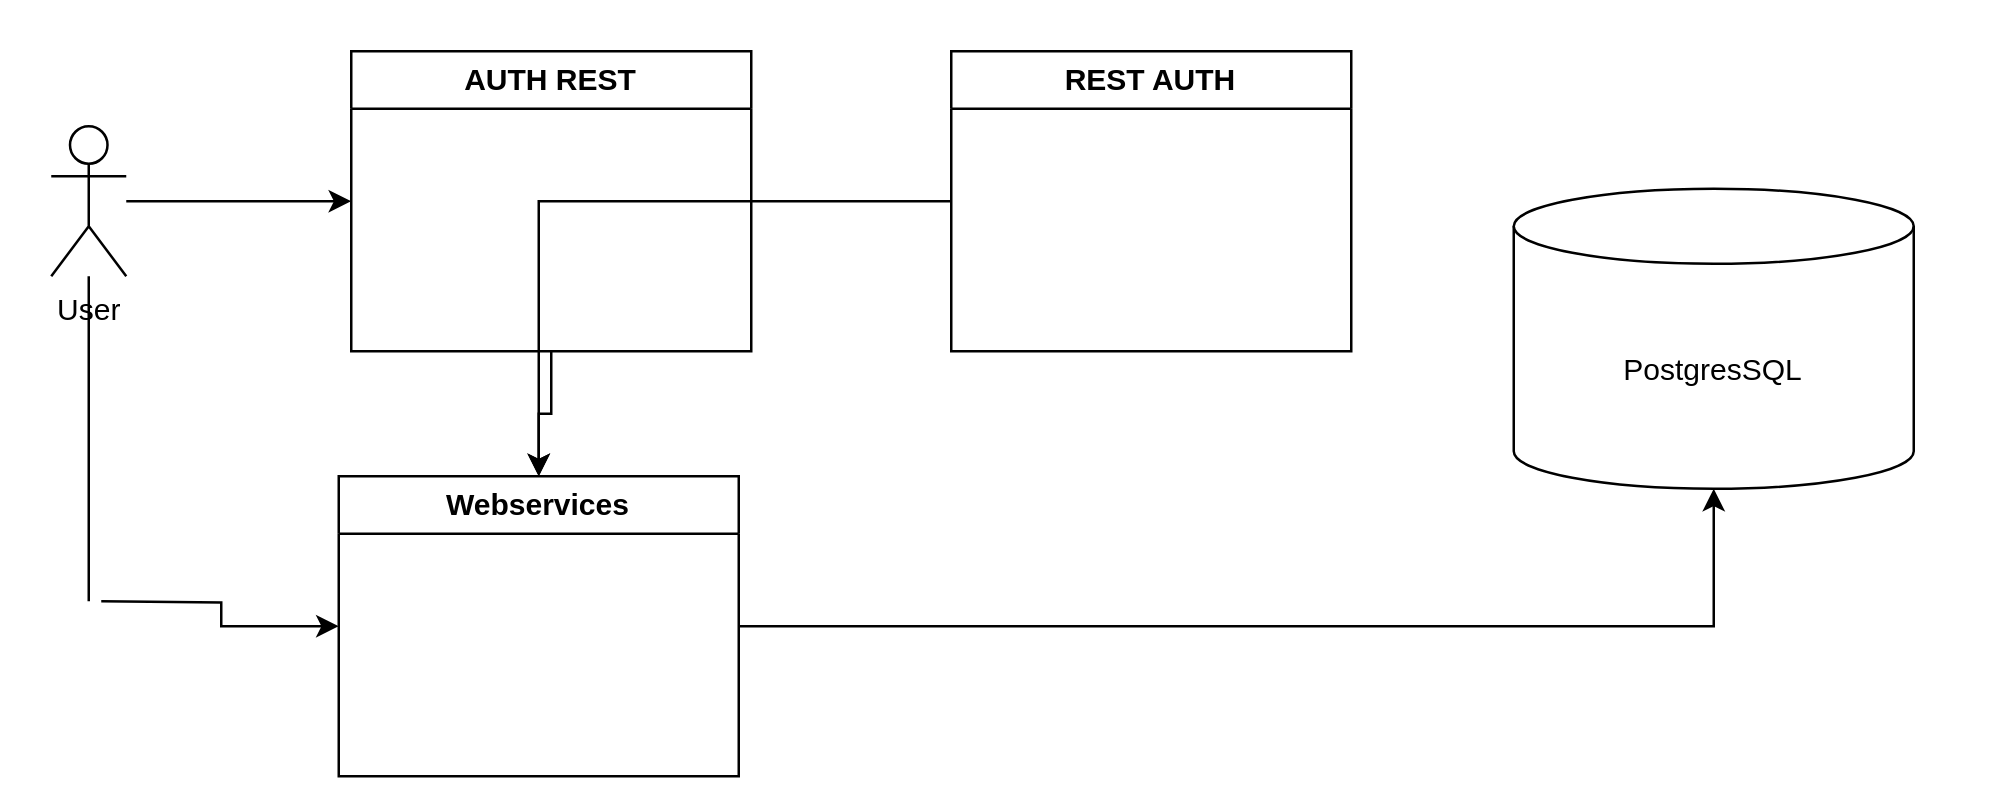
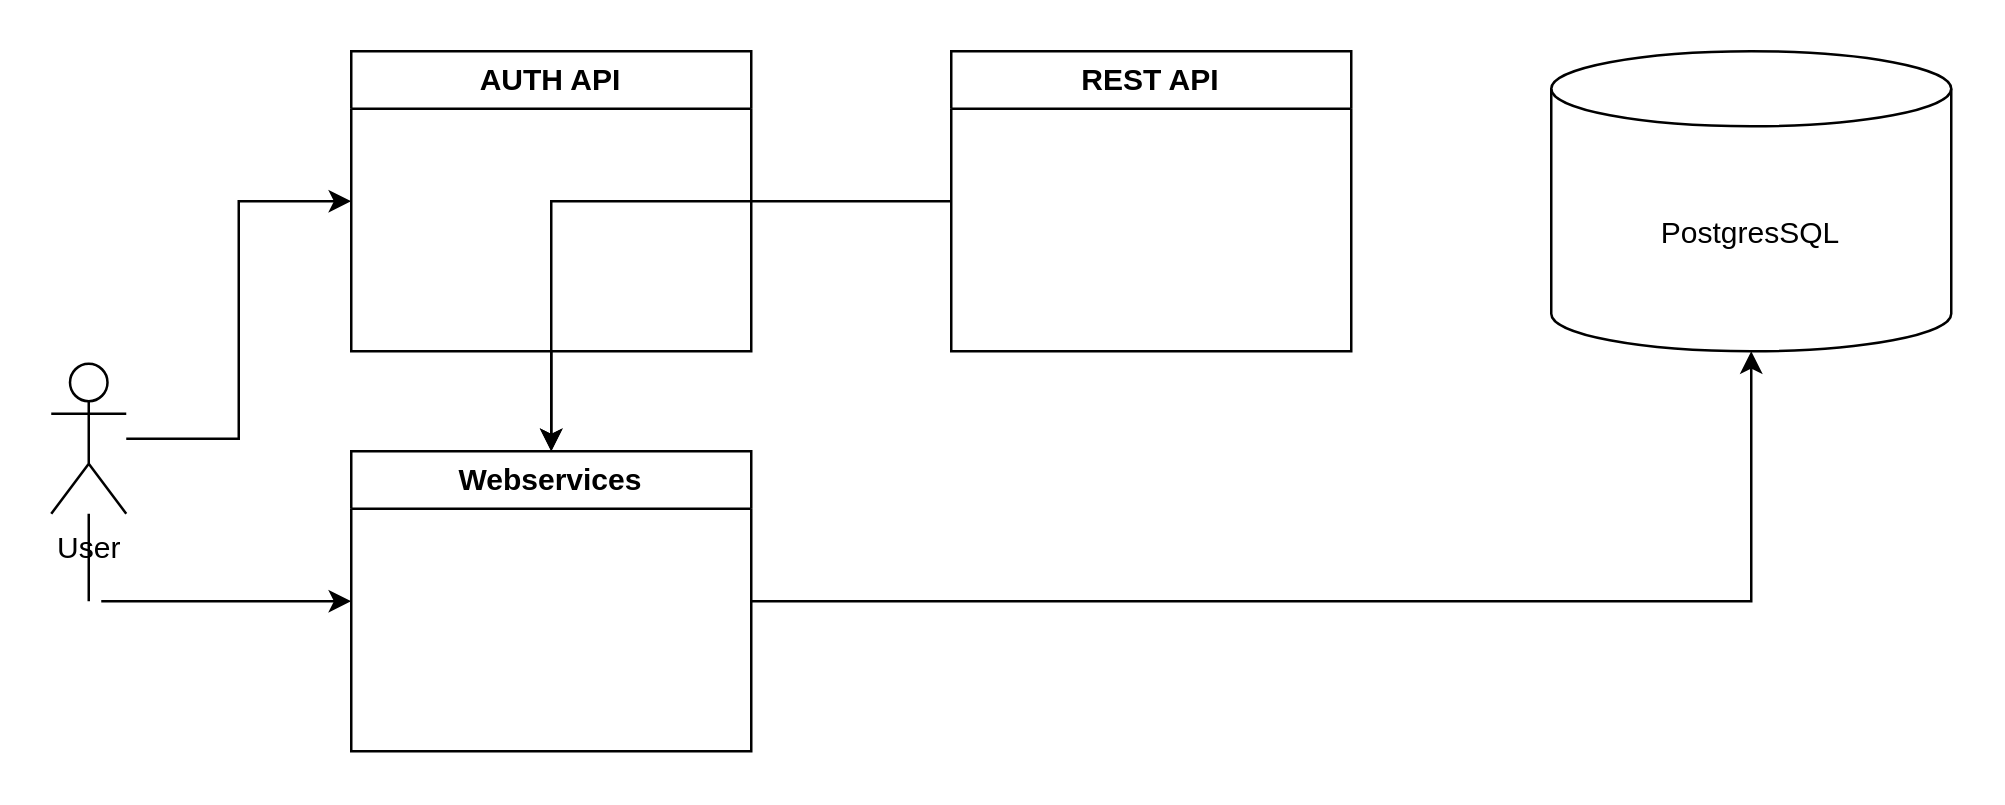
node "AUTH REST": label "AUTH REST" -> "AUTH API"
node "REST AUTH": label "REST AUTH" -> "REST API"
node "User": moved (89, 201) -> (89, 439)
node "PostgresSQL": moved (1714, 339) -> (1751, 201)
node "Webservices": moved (539, 626) -> (551, 601)
